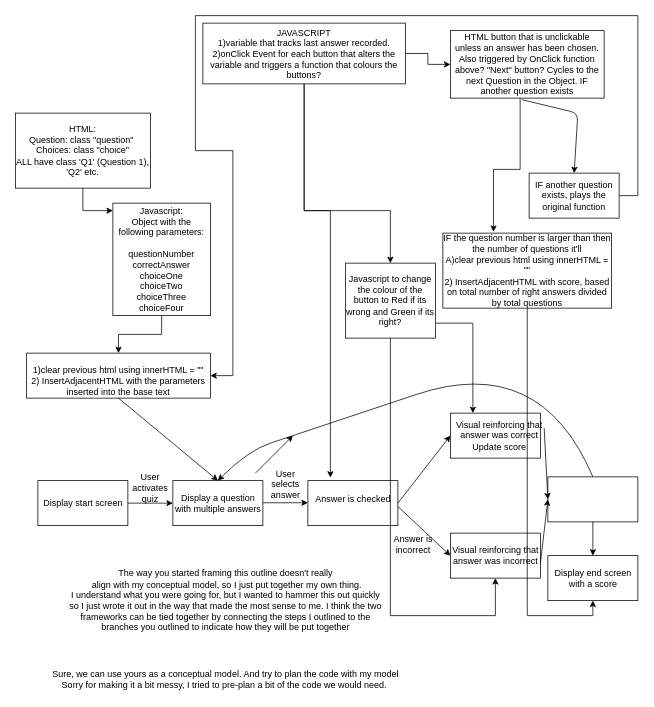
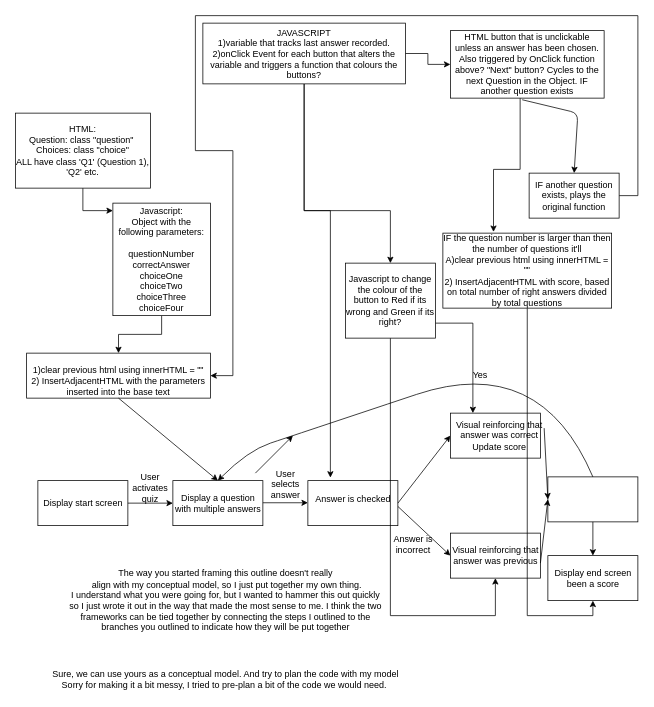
node "Yes": added
node "Visual reinforcing that answer was incorrect": label "Visual reinforcing that answer was incorrect" -> "Visual reinforcing that answer was previous"
node "Display end screen with a score": label "Display end screen with a score" -> "Display end screen been a score"
